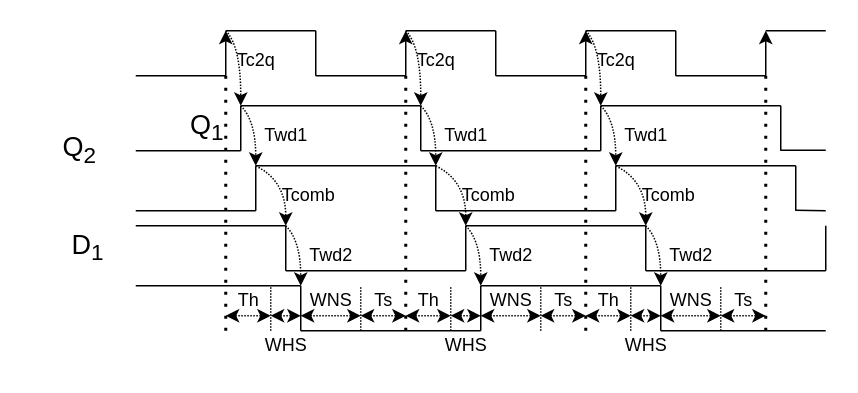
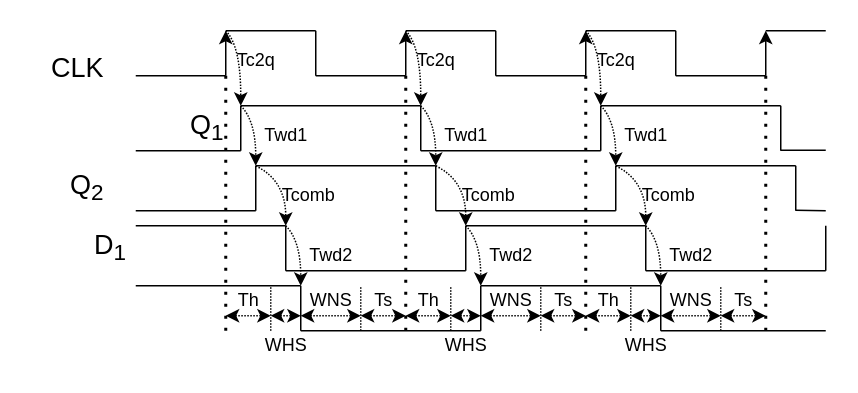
node "CLK": added
node "Q2": moved (68, 151) -> (76, 188)
node "D1": moved (76, 248) -> (98, 248)
